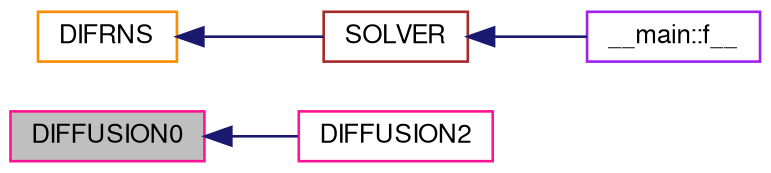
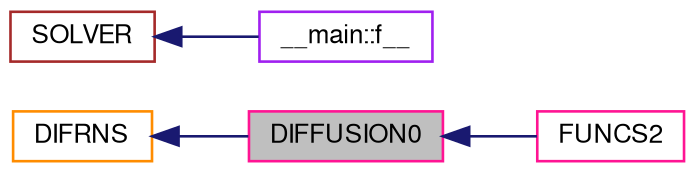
edge "SOLVER" -> "DIFRNS": now "DIFFUSION0" -> "DIFRNS"
node "DIFFUSION2": label "DIFFUSION2" -> "FUNCS2"
